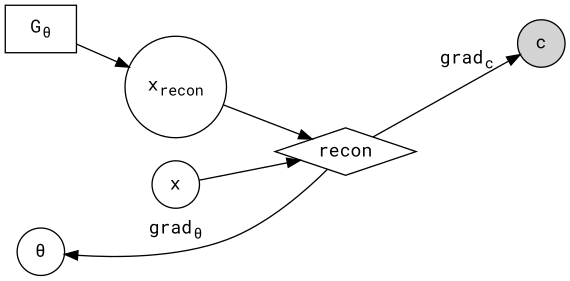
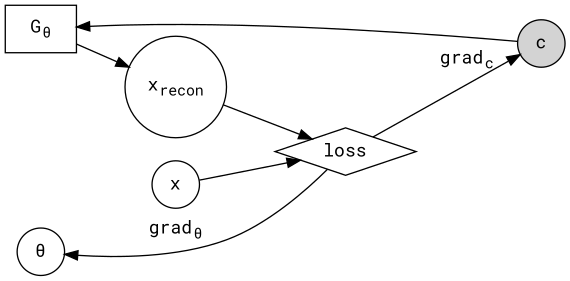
edge "c" -> "G": added
node "recon": label "recon" -> "loss"
